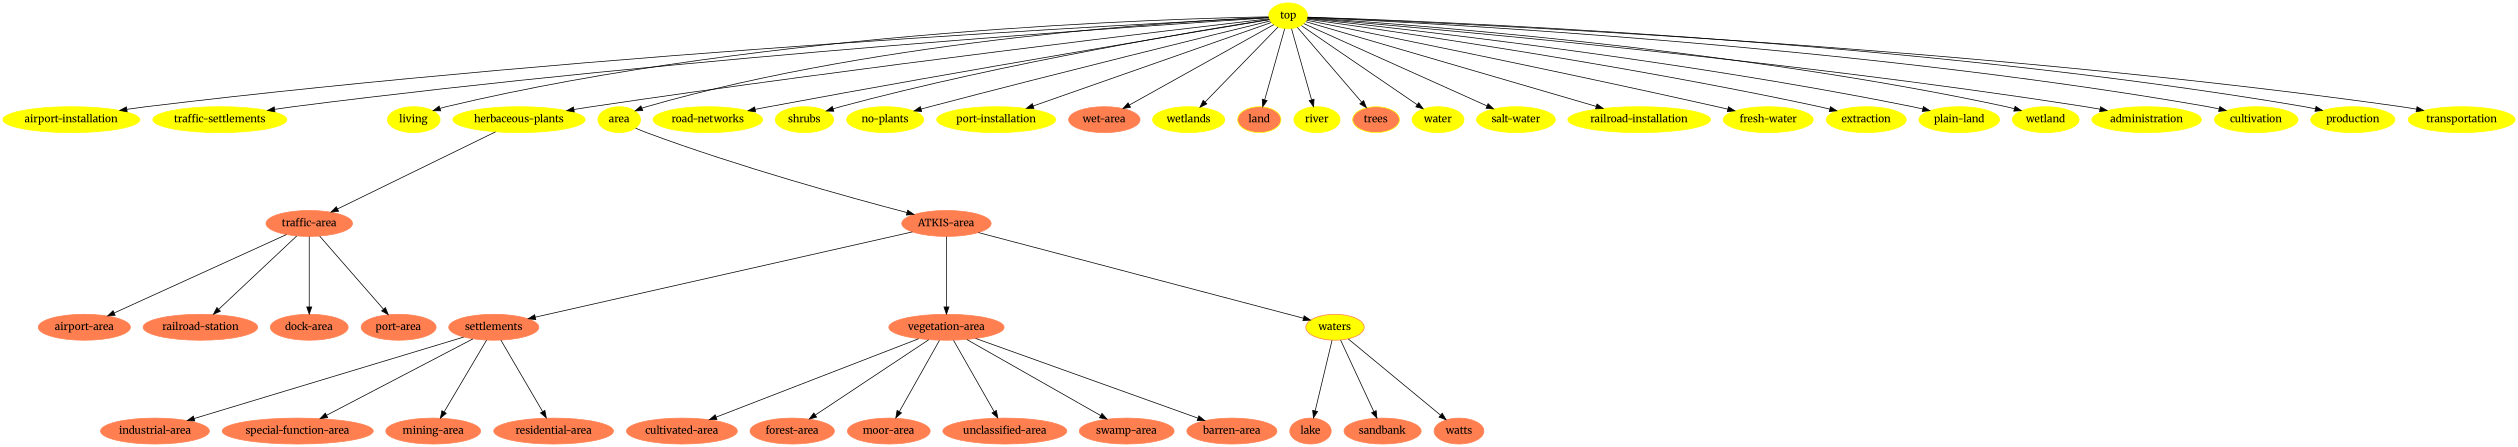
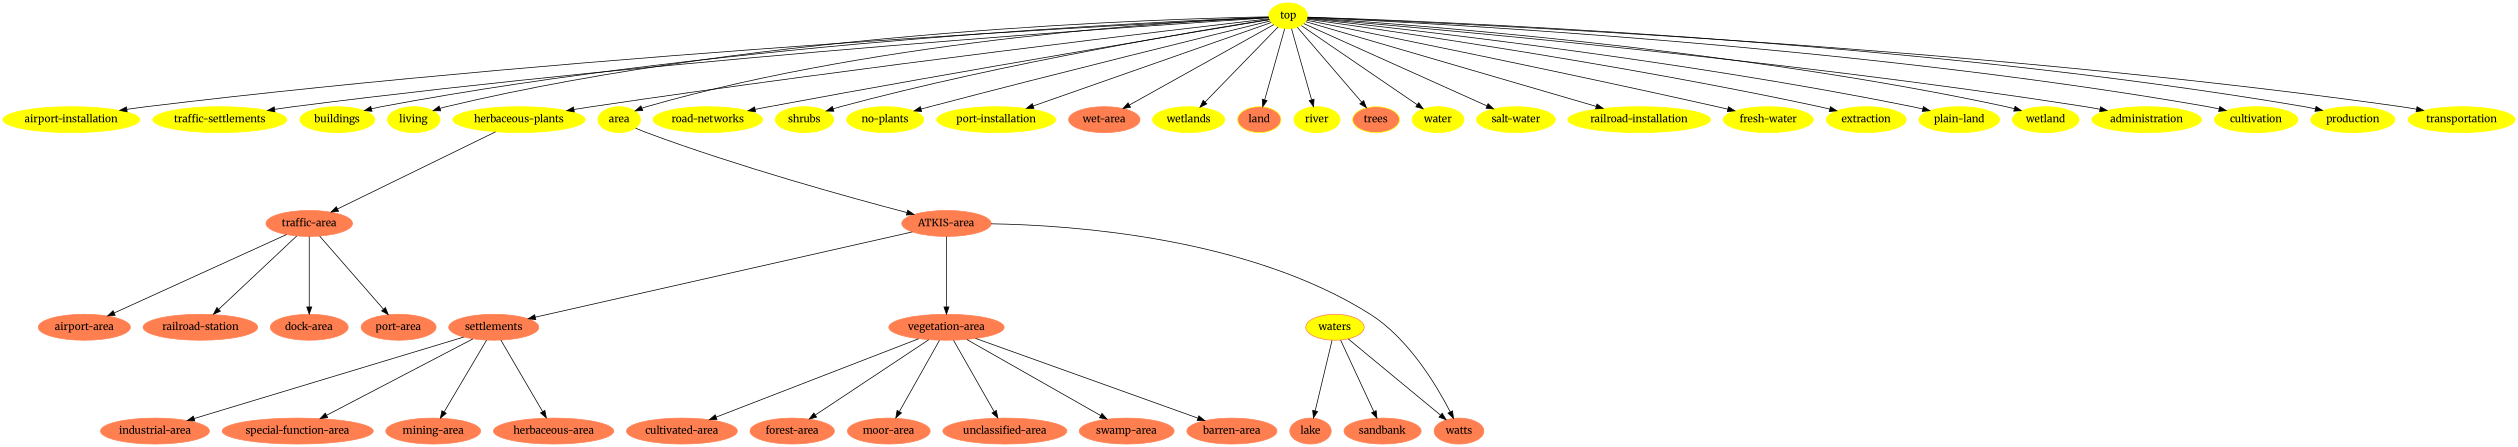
node "buildings": added
edge "ATKIS-area" -> "waters": now "ATKIS-area" -> "watts"
node "residential-area": label "residential-area" -> "herbaceous-area"
